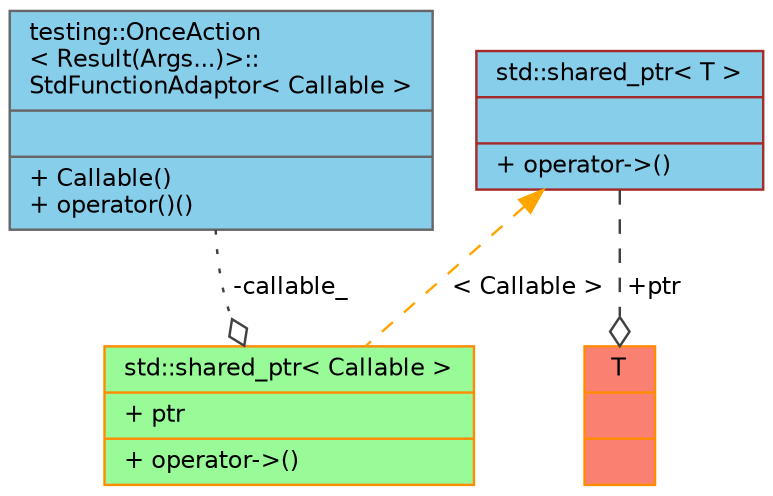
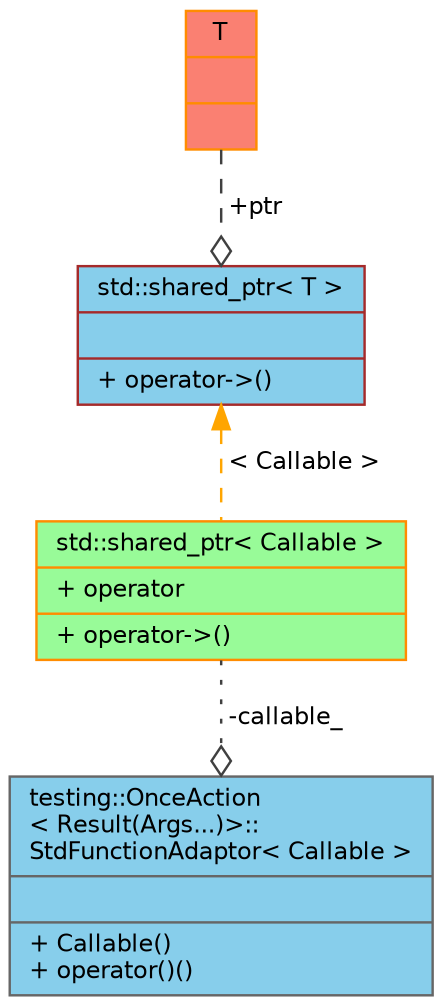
edge "std::shared_ptr< T >" -> "T": reversed
edge "testing::OnceAction" -> "std::shared_ptr< Callable >": reversed
node "std::shared_ptr< Callable >": text "+ ptr" -> "+ operator"
